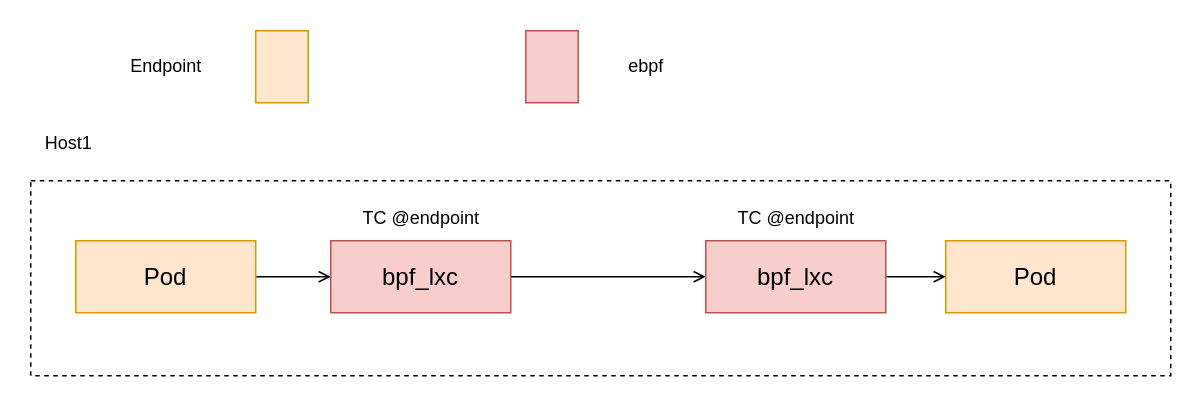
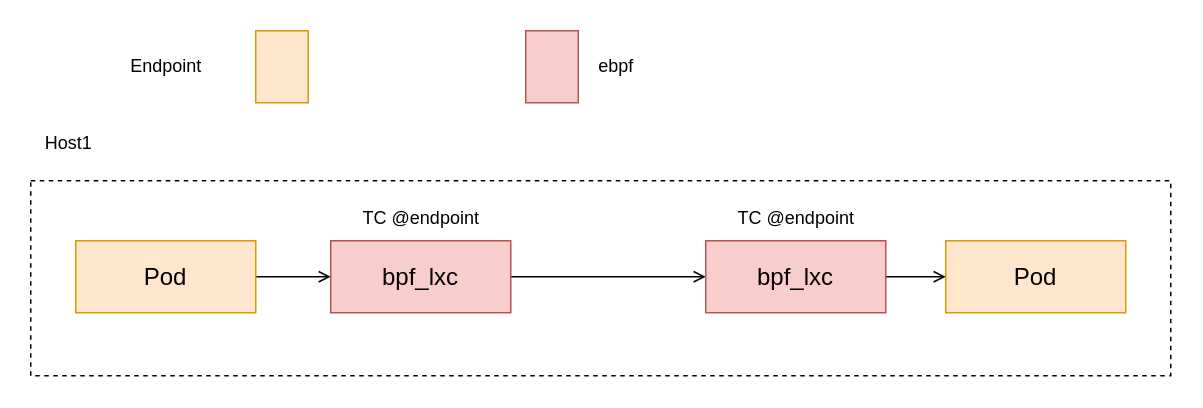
node "ebpf": moved (646, 67) -> (616, 67)
